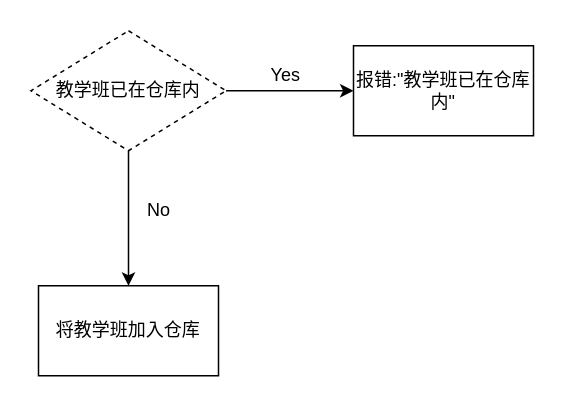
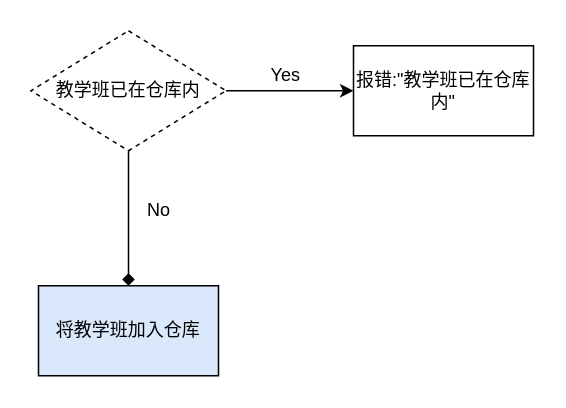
edge "教学班已在仓库内" -> "将教学班加入仓库": arrowhead classic -> diamond
node "将教学班加入仓库": fillcolor #ffffff -> #dae8fc
